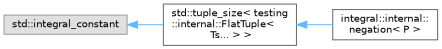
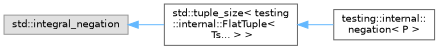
node "std::integral_constant": label "std::integral_constant" -> "std::integral_negation"
node "integral::internal:: negation< P >": label "integral::internal:: negation< P >" -> "testing::internal:: negation< P >"
